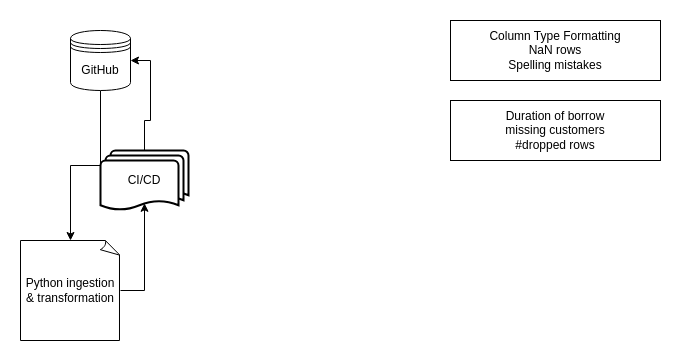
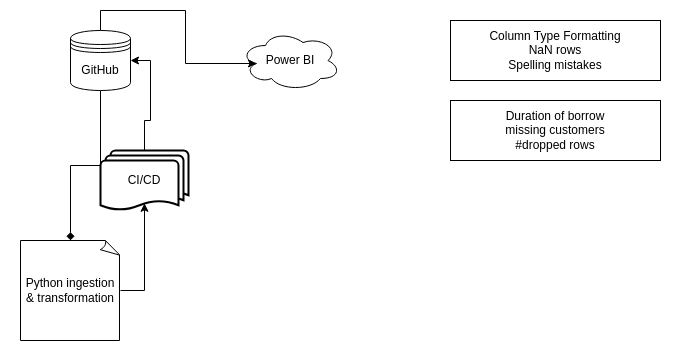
edge "GitHub" -> "Power BI": added
node "Power BI": added
edge "GitHub" -> "Python ingestion & transformation": arrowhead classic -> diamond
